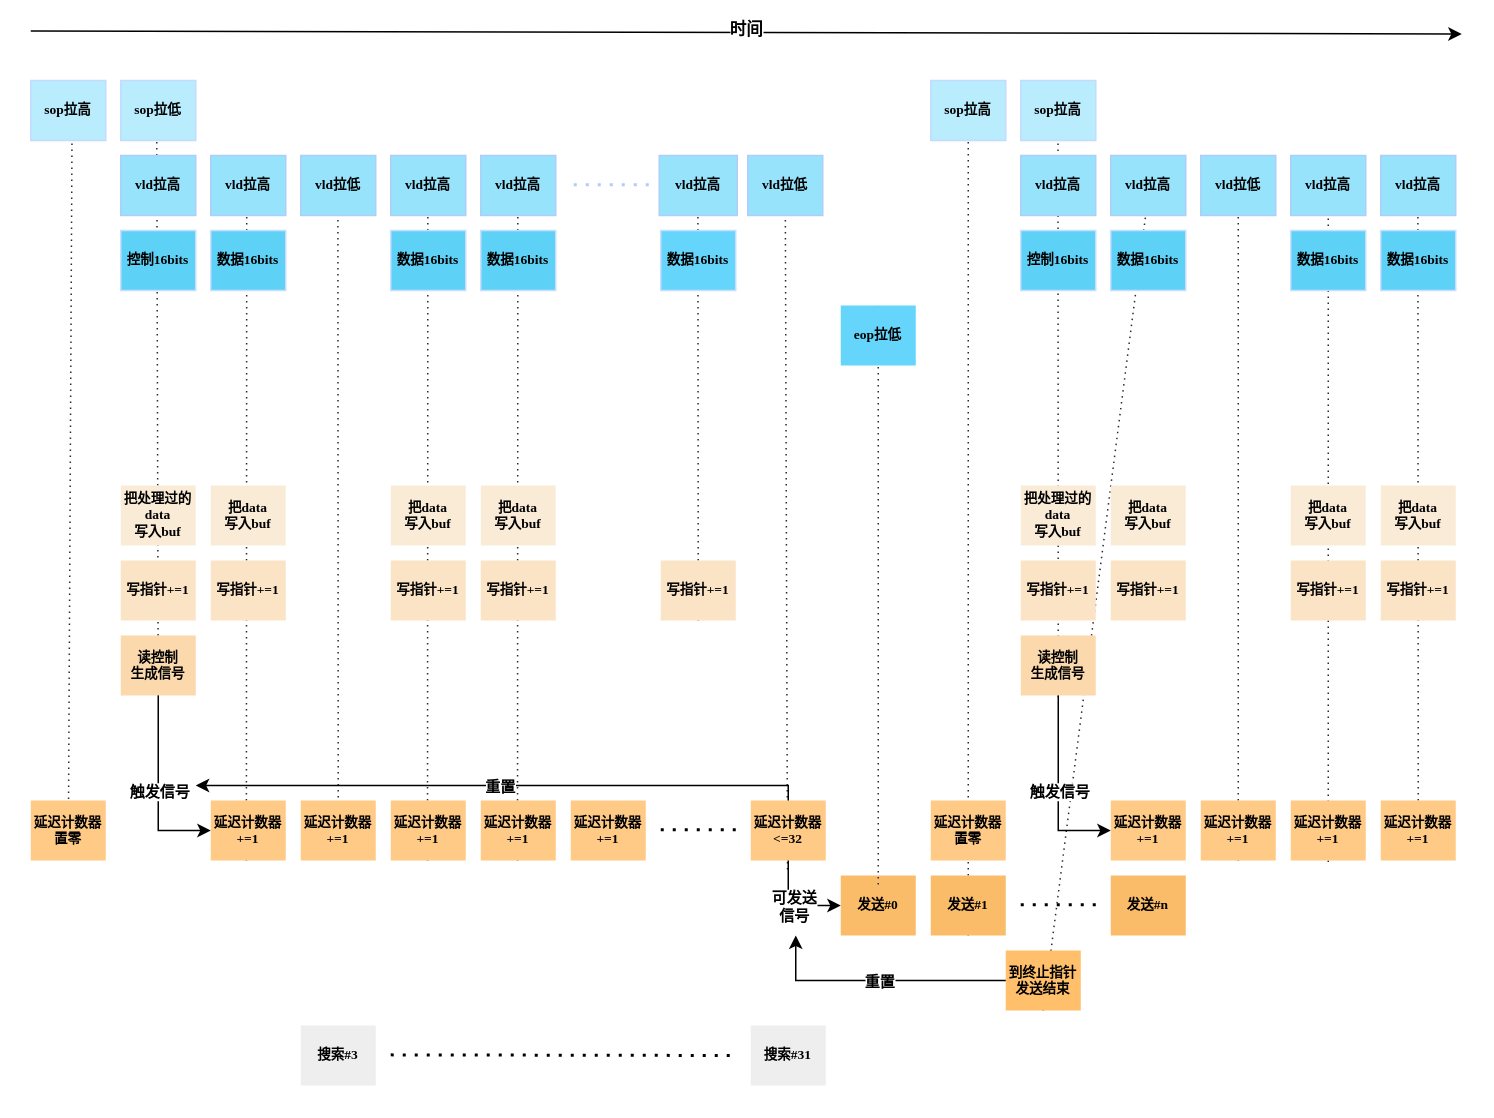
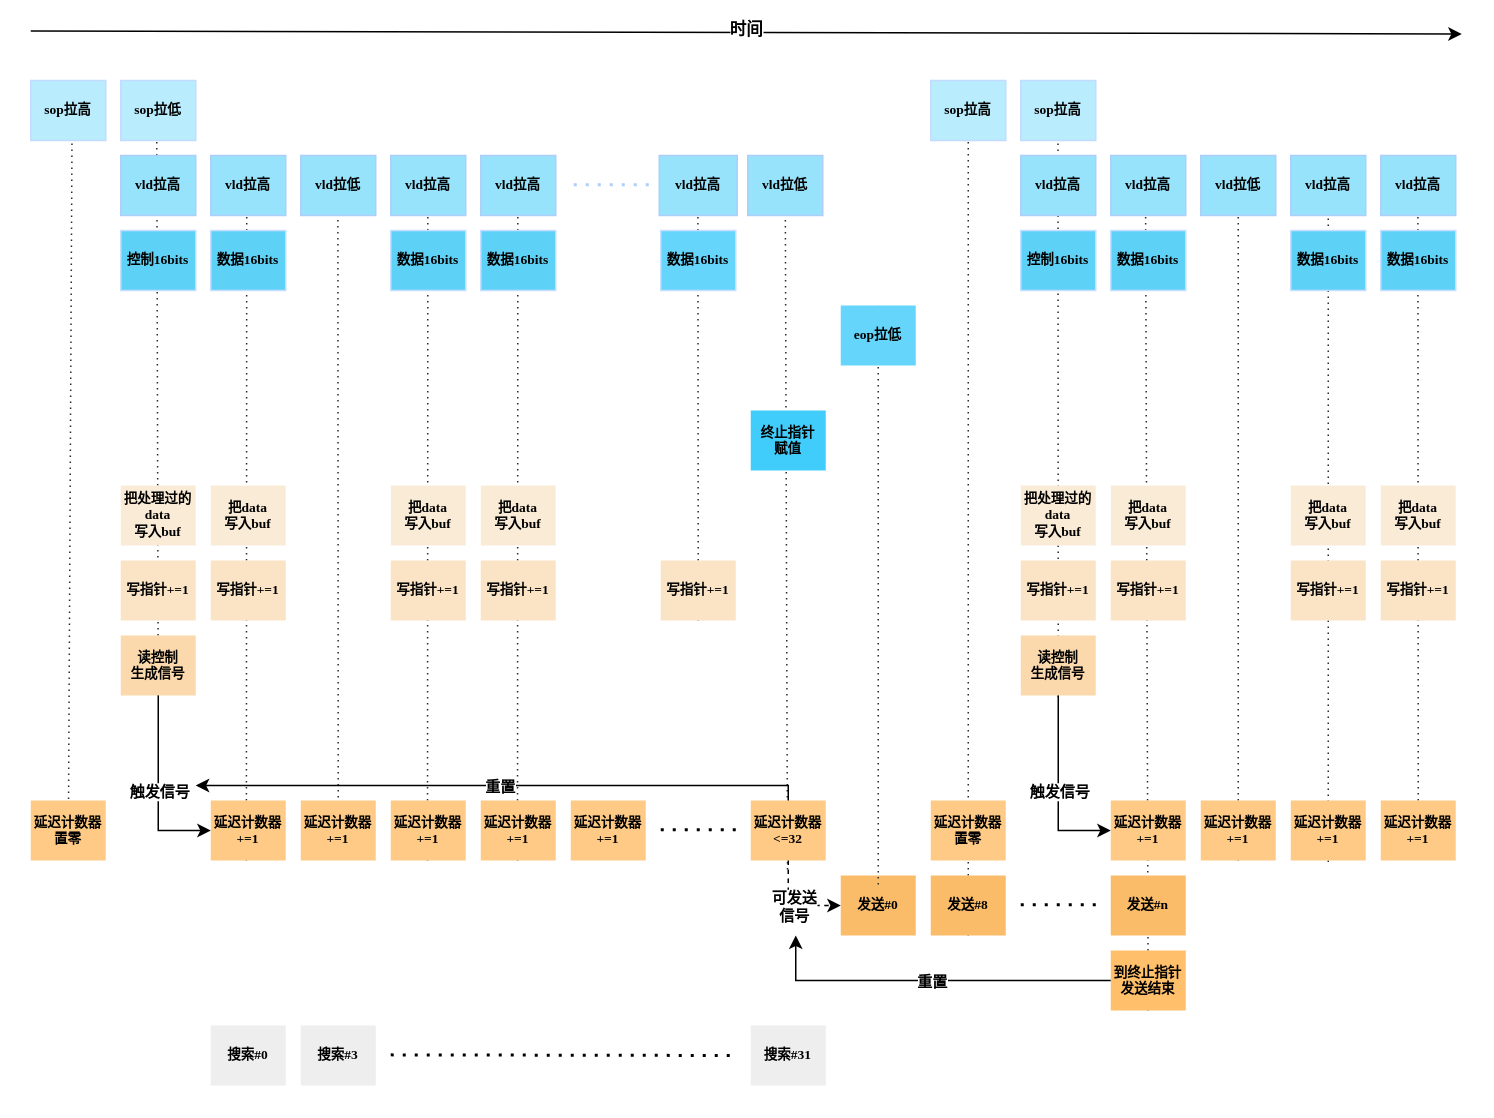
node "终止指针赋值": added
edge "延迟计数器<=32" -> "发送#0": style solid -> dashed
node "发送#1": label "发送#1" -> "发送#8"
node "到终止指针发送结束": moved (1043, 980) -> (1148, 980)
node "搜索#0": added
